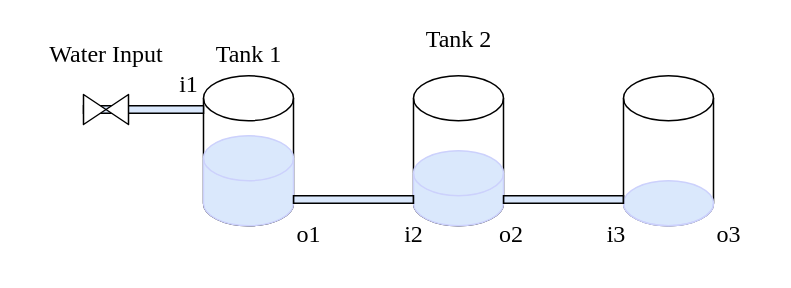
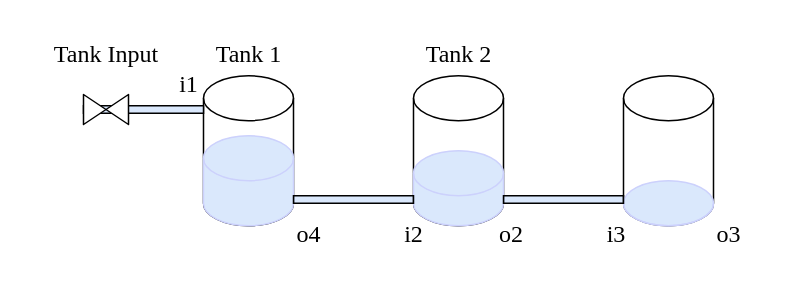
node "Tank 2": moved (458, 38) -> (458, 53)
node "Water Input": label "Water Input" -> "Tank Input"
node "o1": label "o1" -> "o4"
